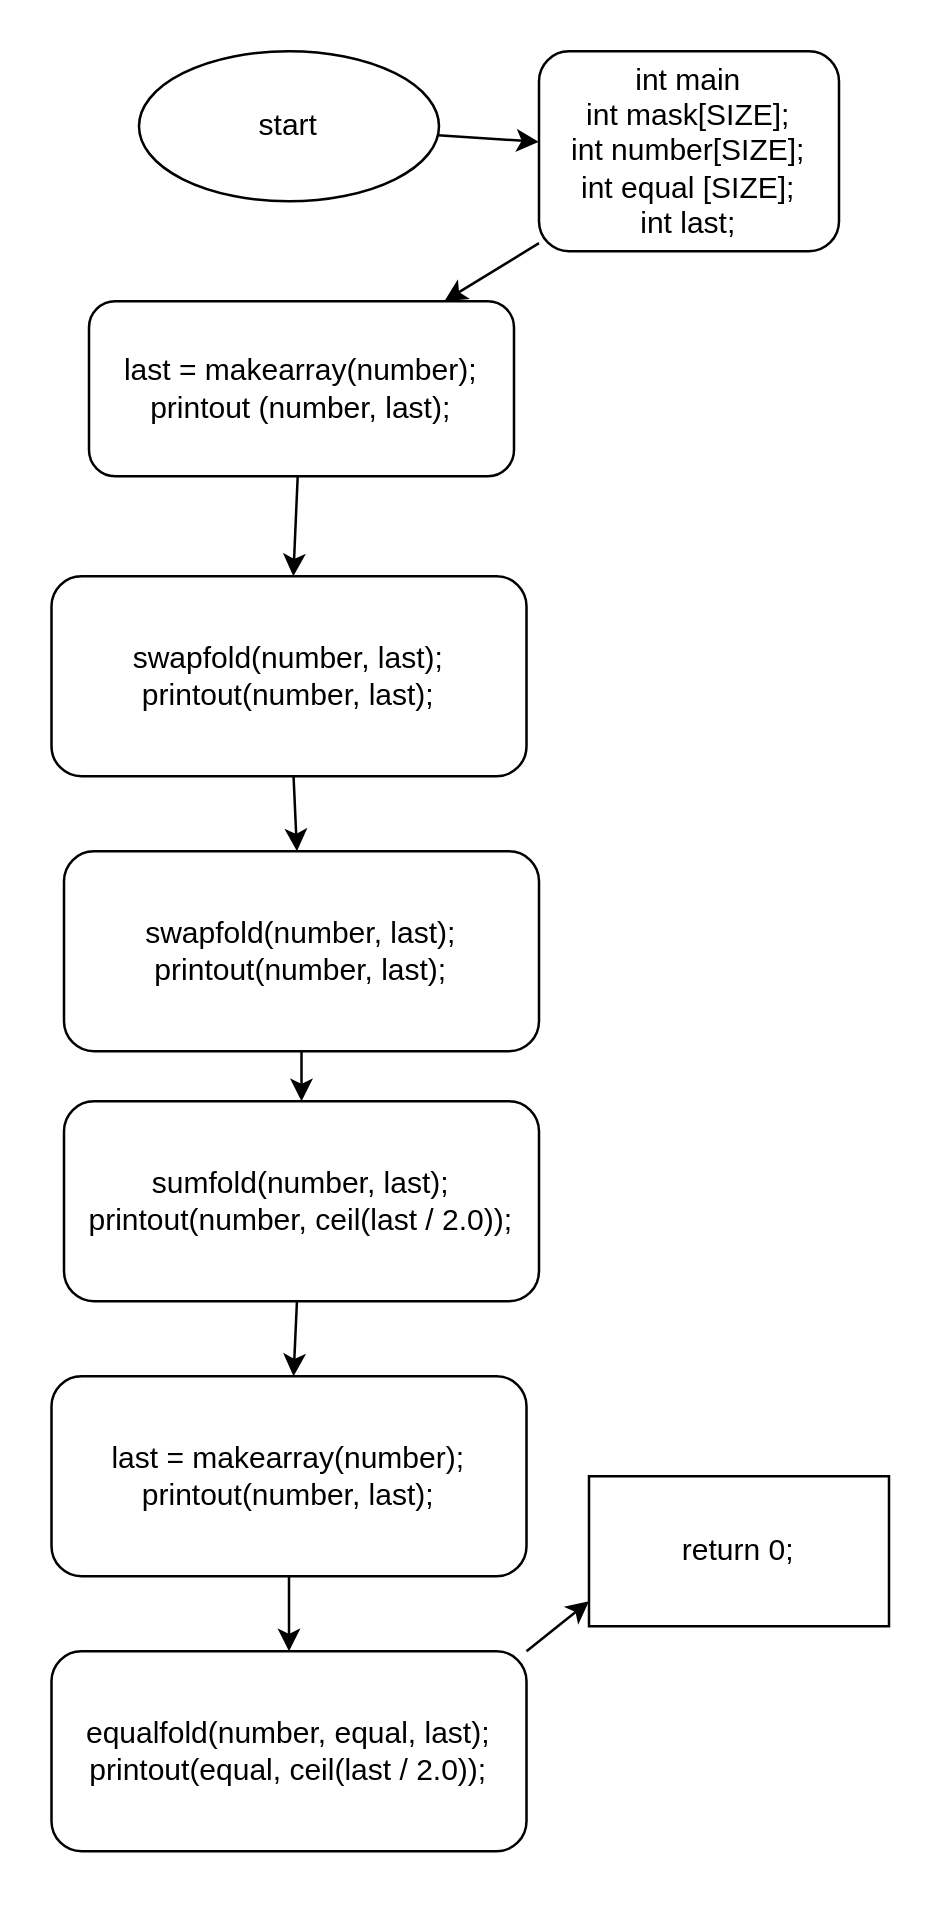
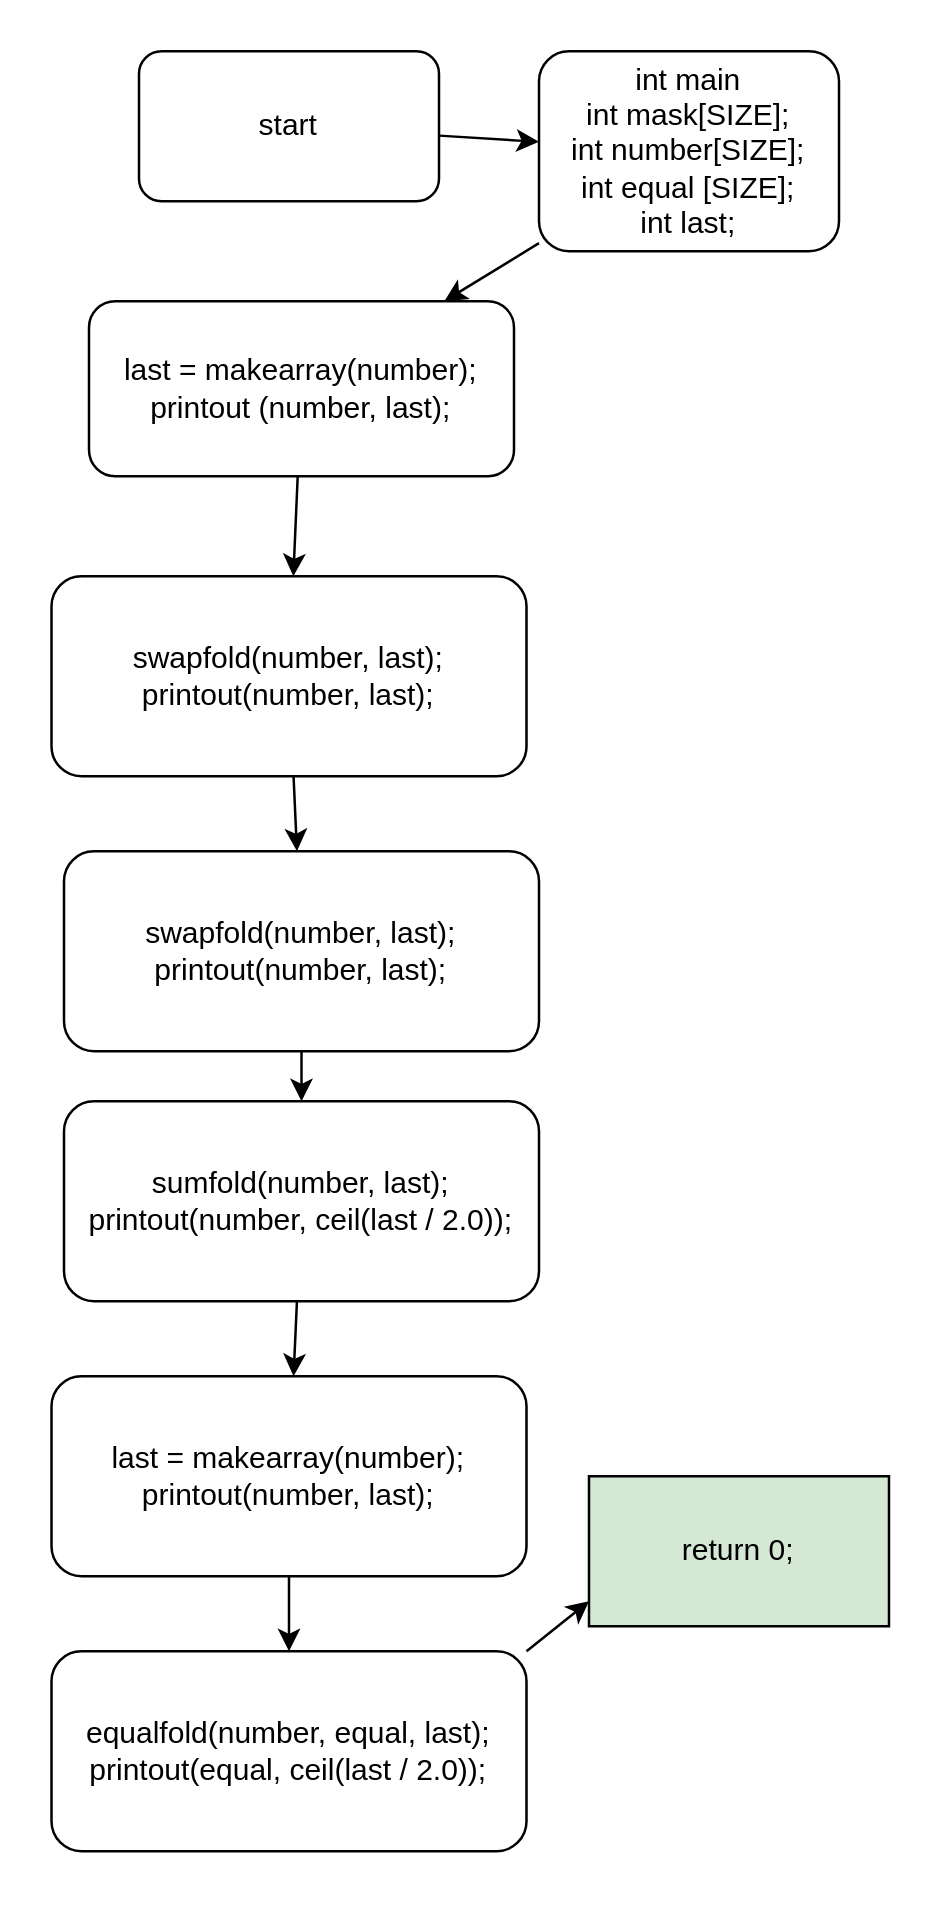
node "start": shape ellipse -> rounded rectangle
node "return 0;": fillcolor #ffffff -> #d5e8d4
